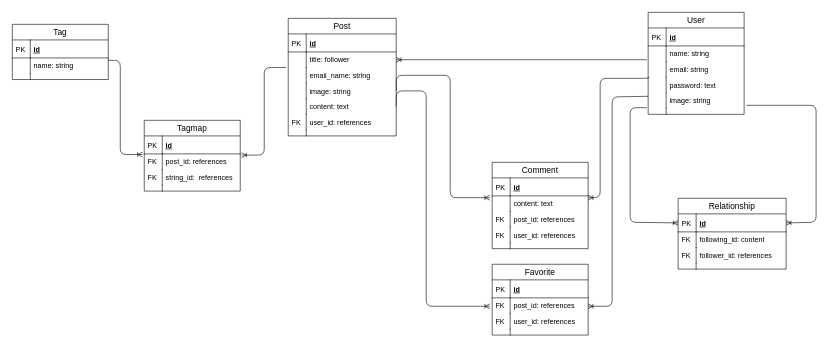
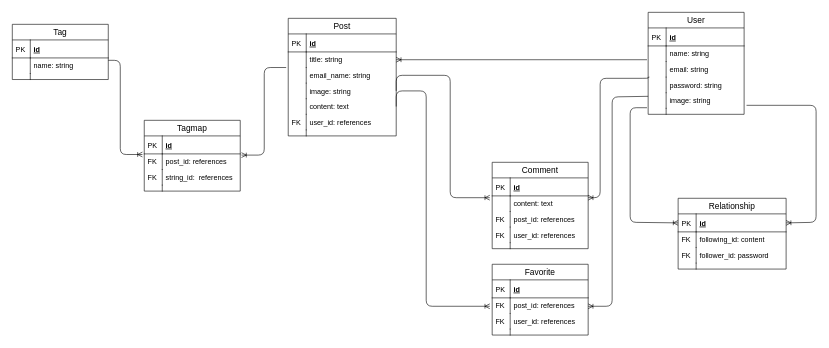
node "title: follower": label "title: follower" -> "title: string"
node "password: text": label "password: text" -> "password: string"
node "follower_id: references": label "follower_id: references" -> "follower_id: password"
